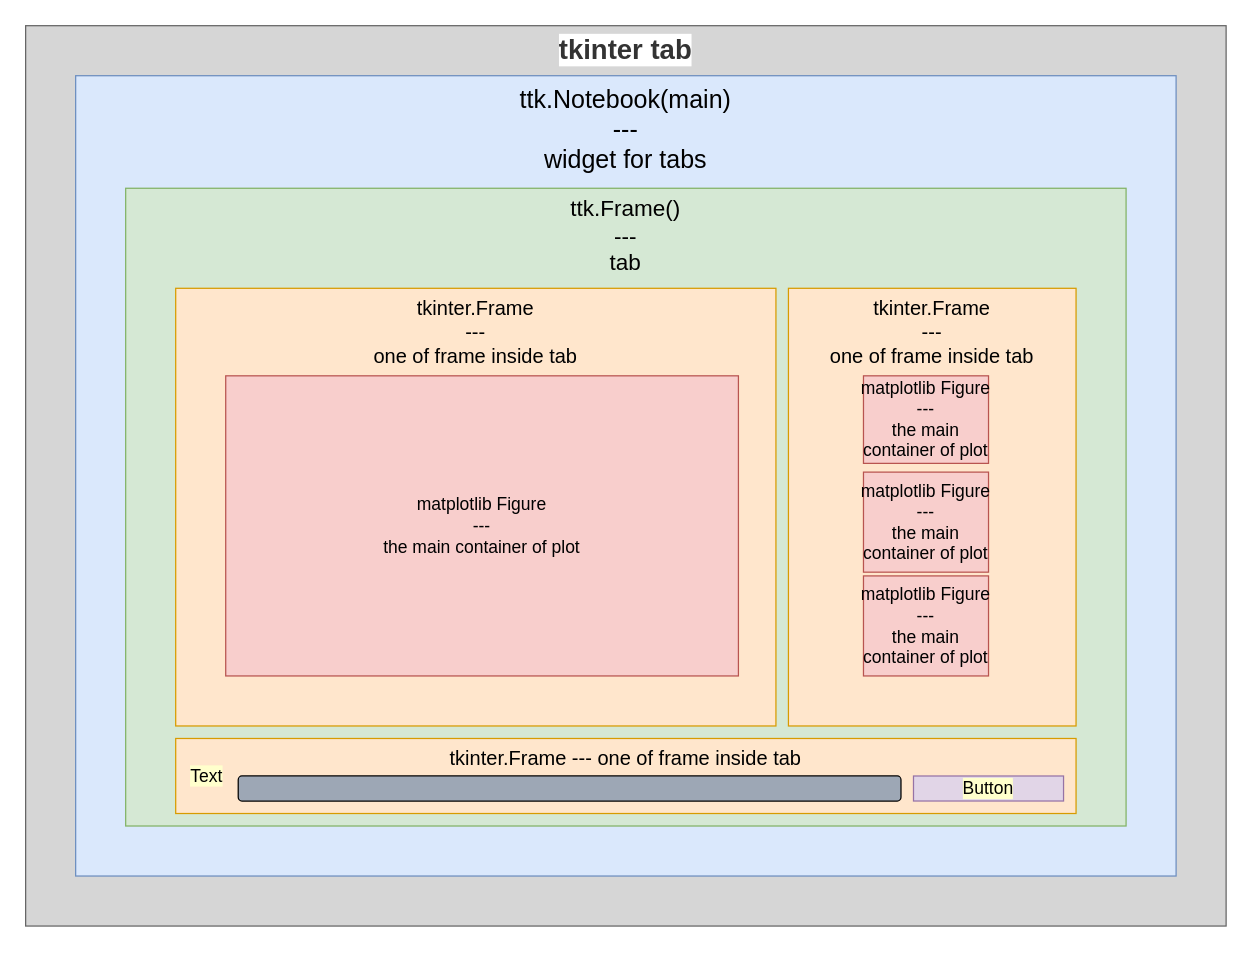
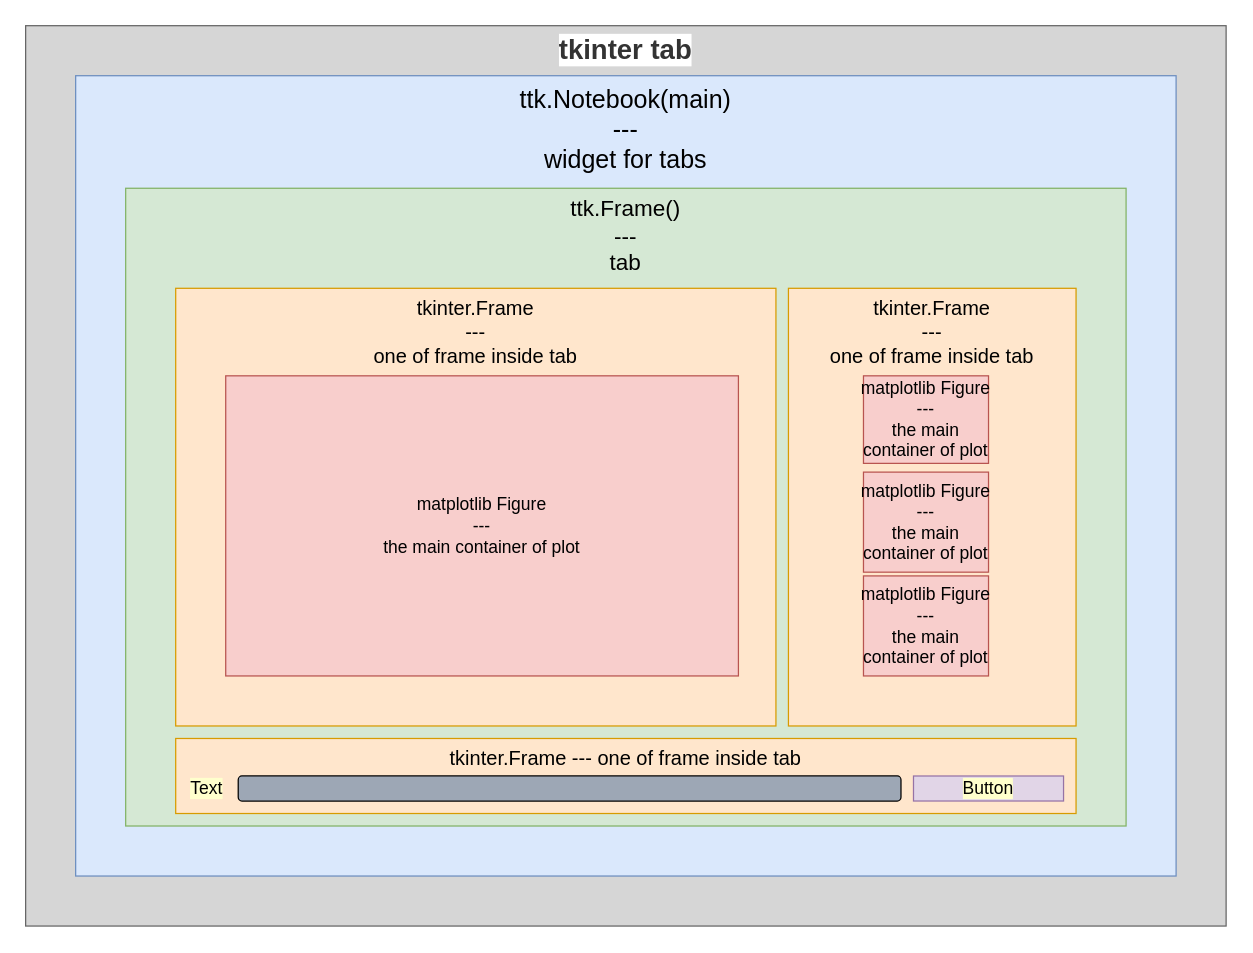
node "Text": moved (207, 776) -> (207, 788)
